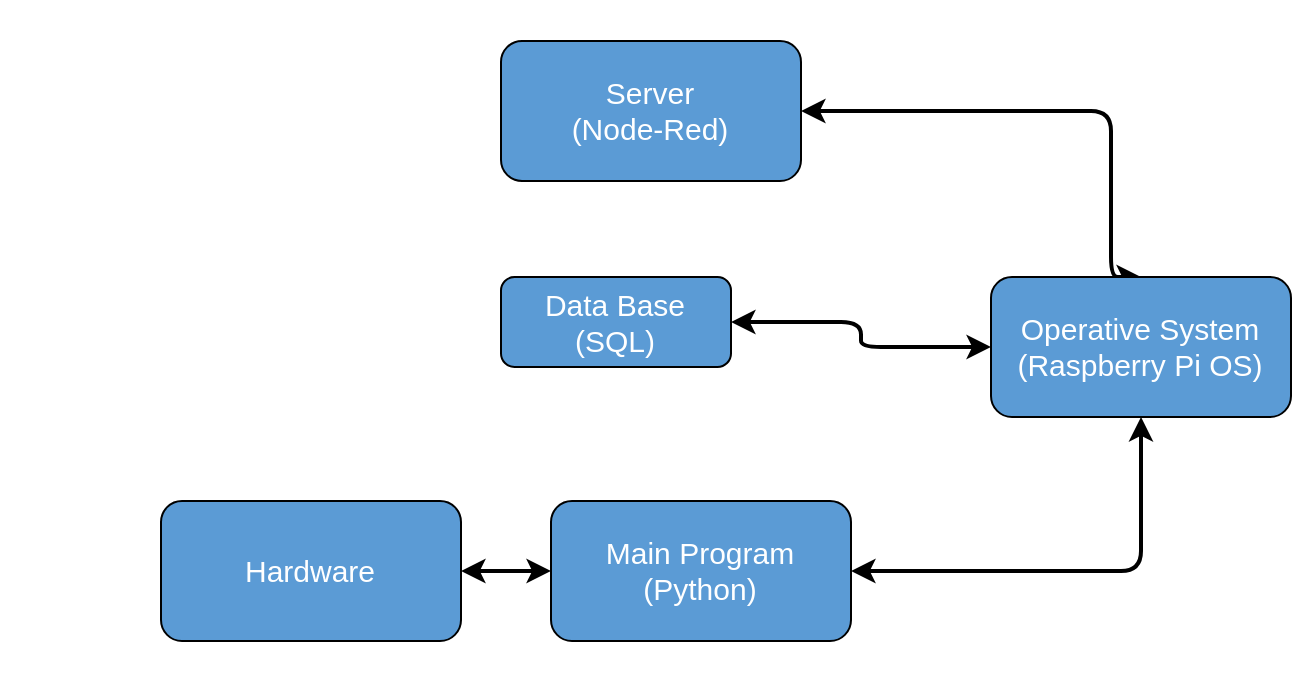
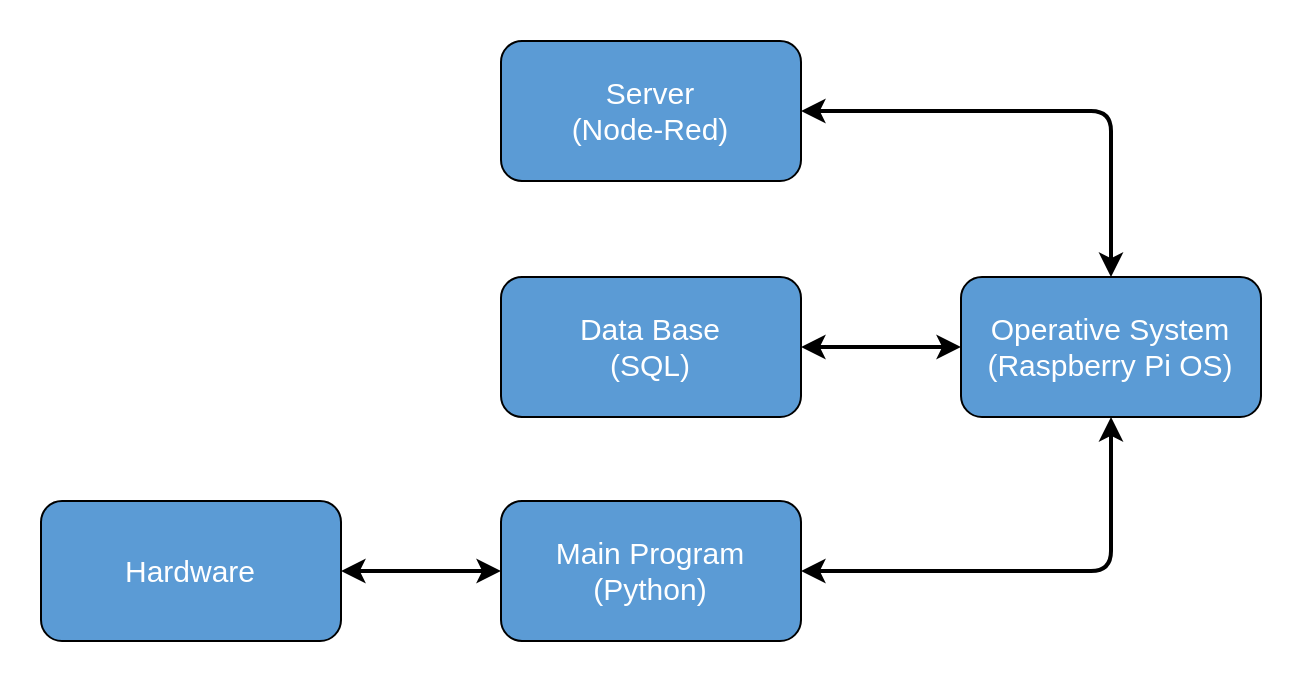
node "Data Base (SQL)": size 230x90 -> 300x140
node "Operative System(Raspberry Pi OS)": moved (1141, 347) -> (1111, 347)
node "Hardware": moved (311, 571) -> (191, 571)
node "Main Program(Python)": moved (701, 571) -> (651, 571)
